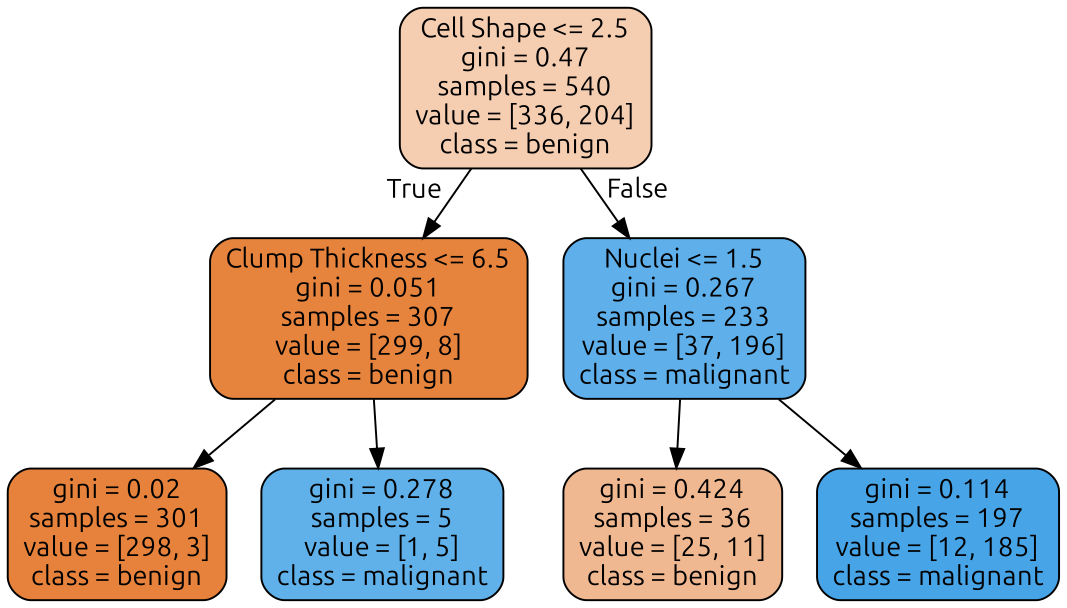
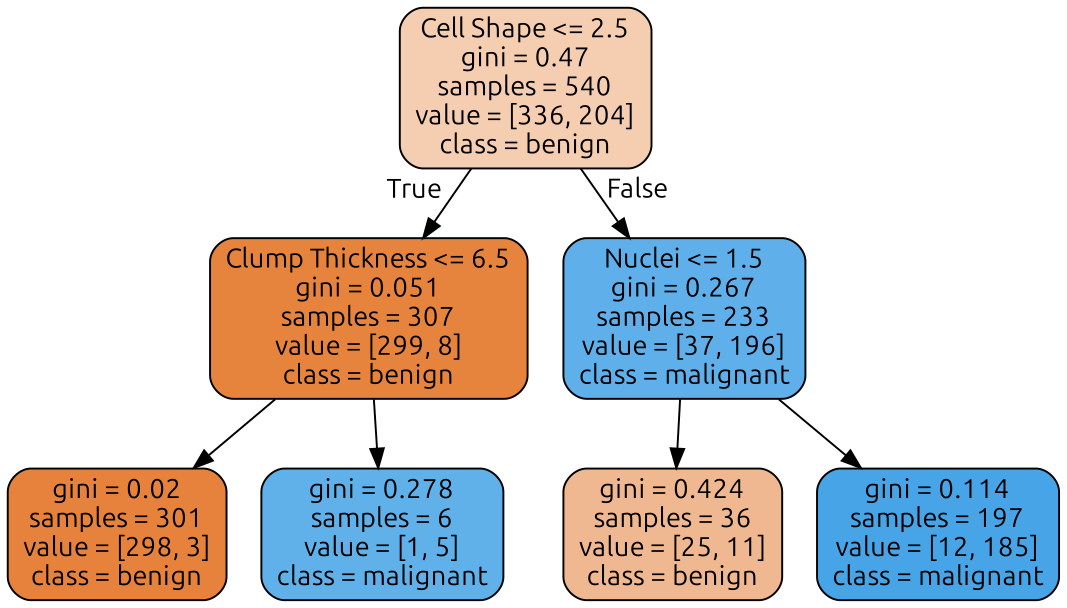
node "gini = 0.278 samples = 5 value = [1, 5] class = malignant": label "gini = 0.278 samples = 5 value = [1, 5] class = malignant" -> "gini = 0.278 samples = 6 value = [1, 5] class = malignant"
